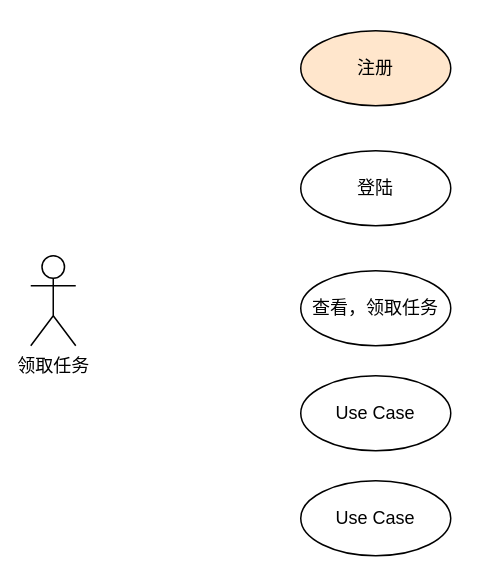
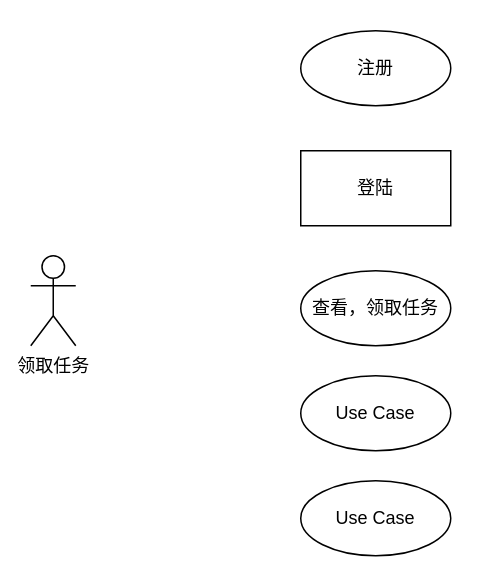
node "注册": fillcolor #ffe6cc -> #ffffff
node "登陆": shape ellipse -> rectangle
